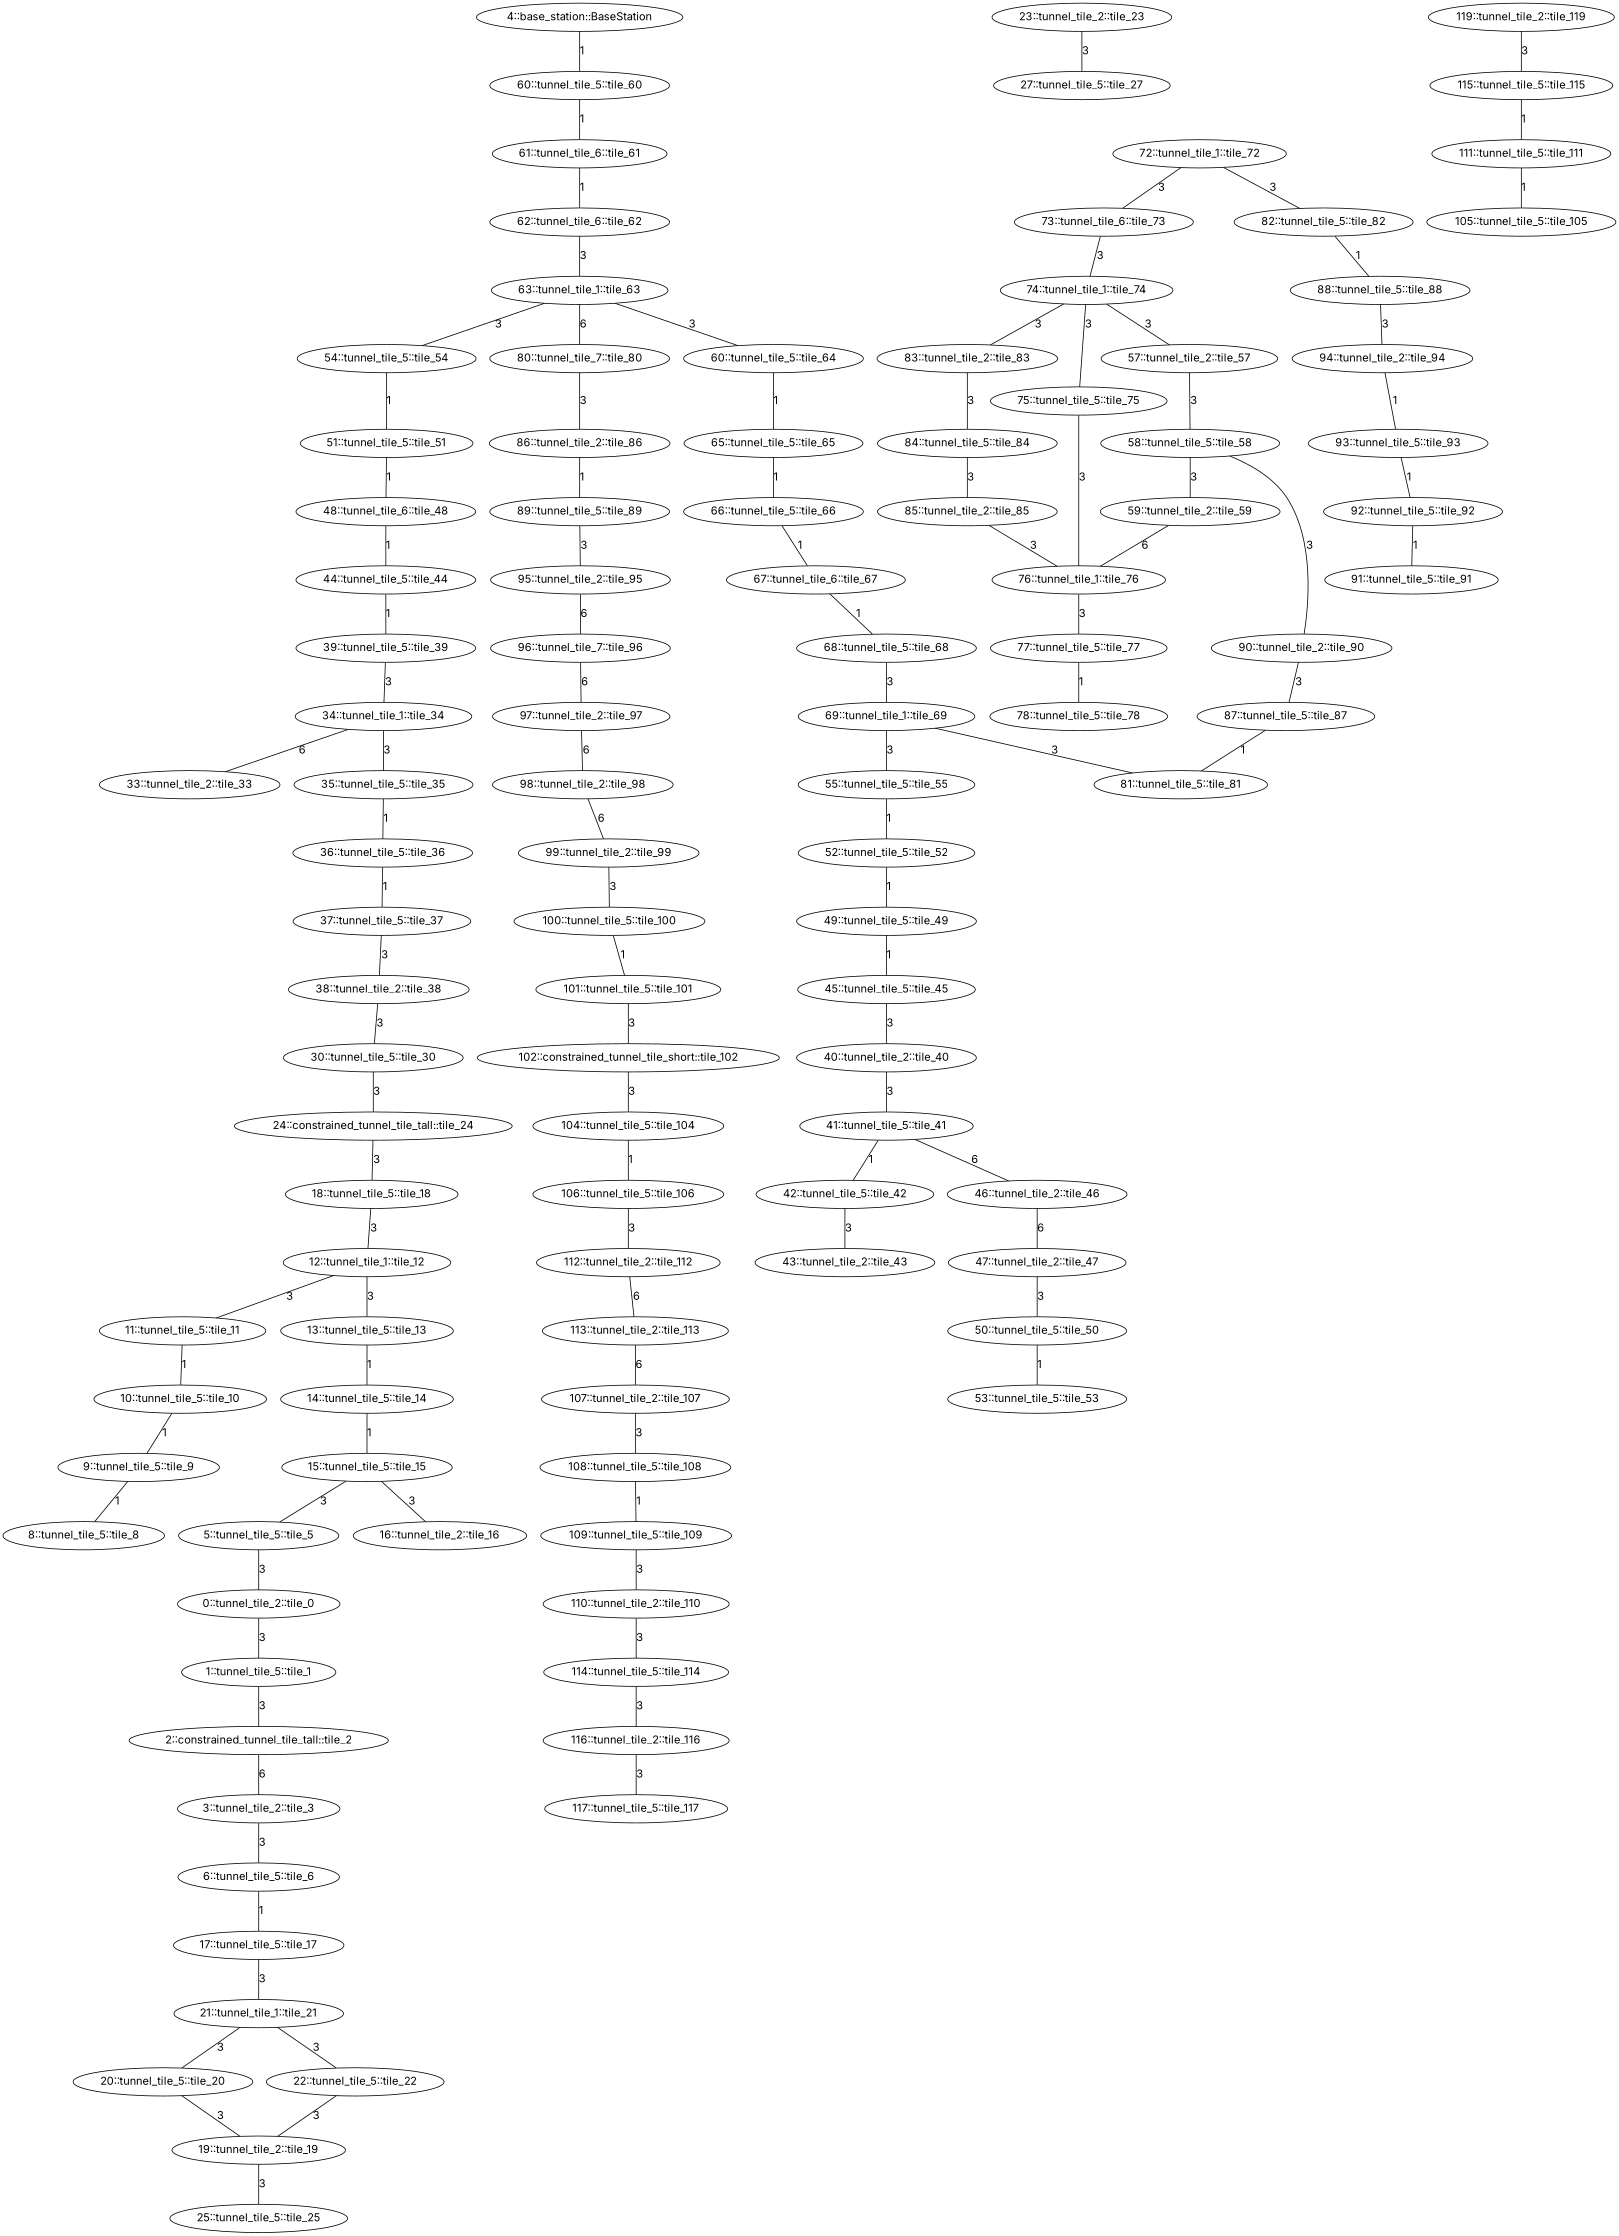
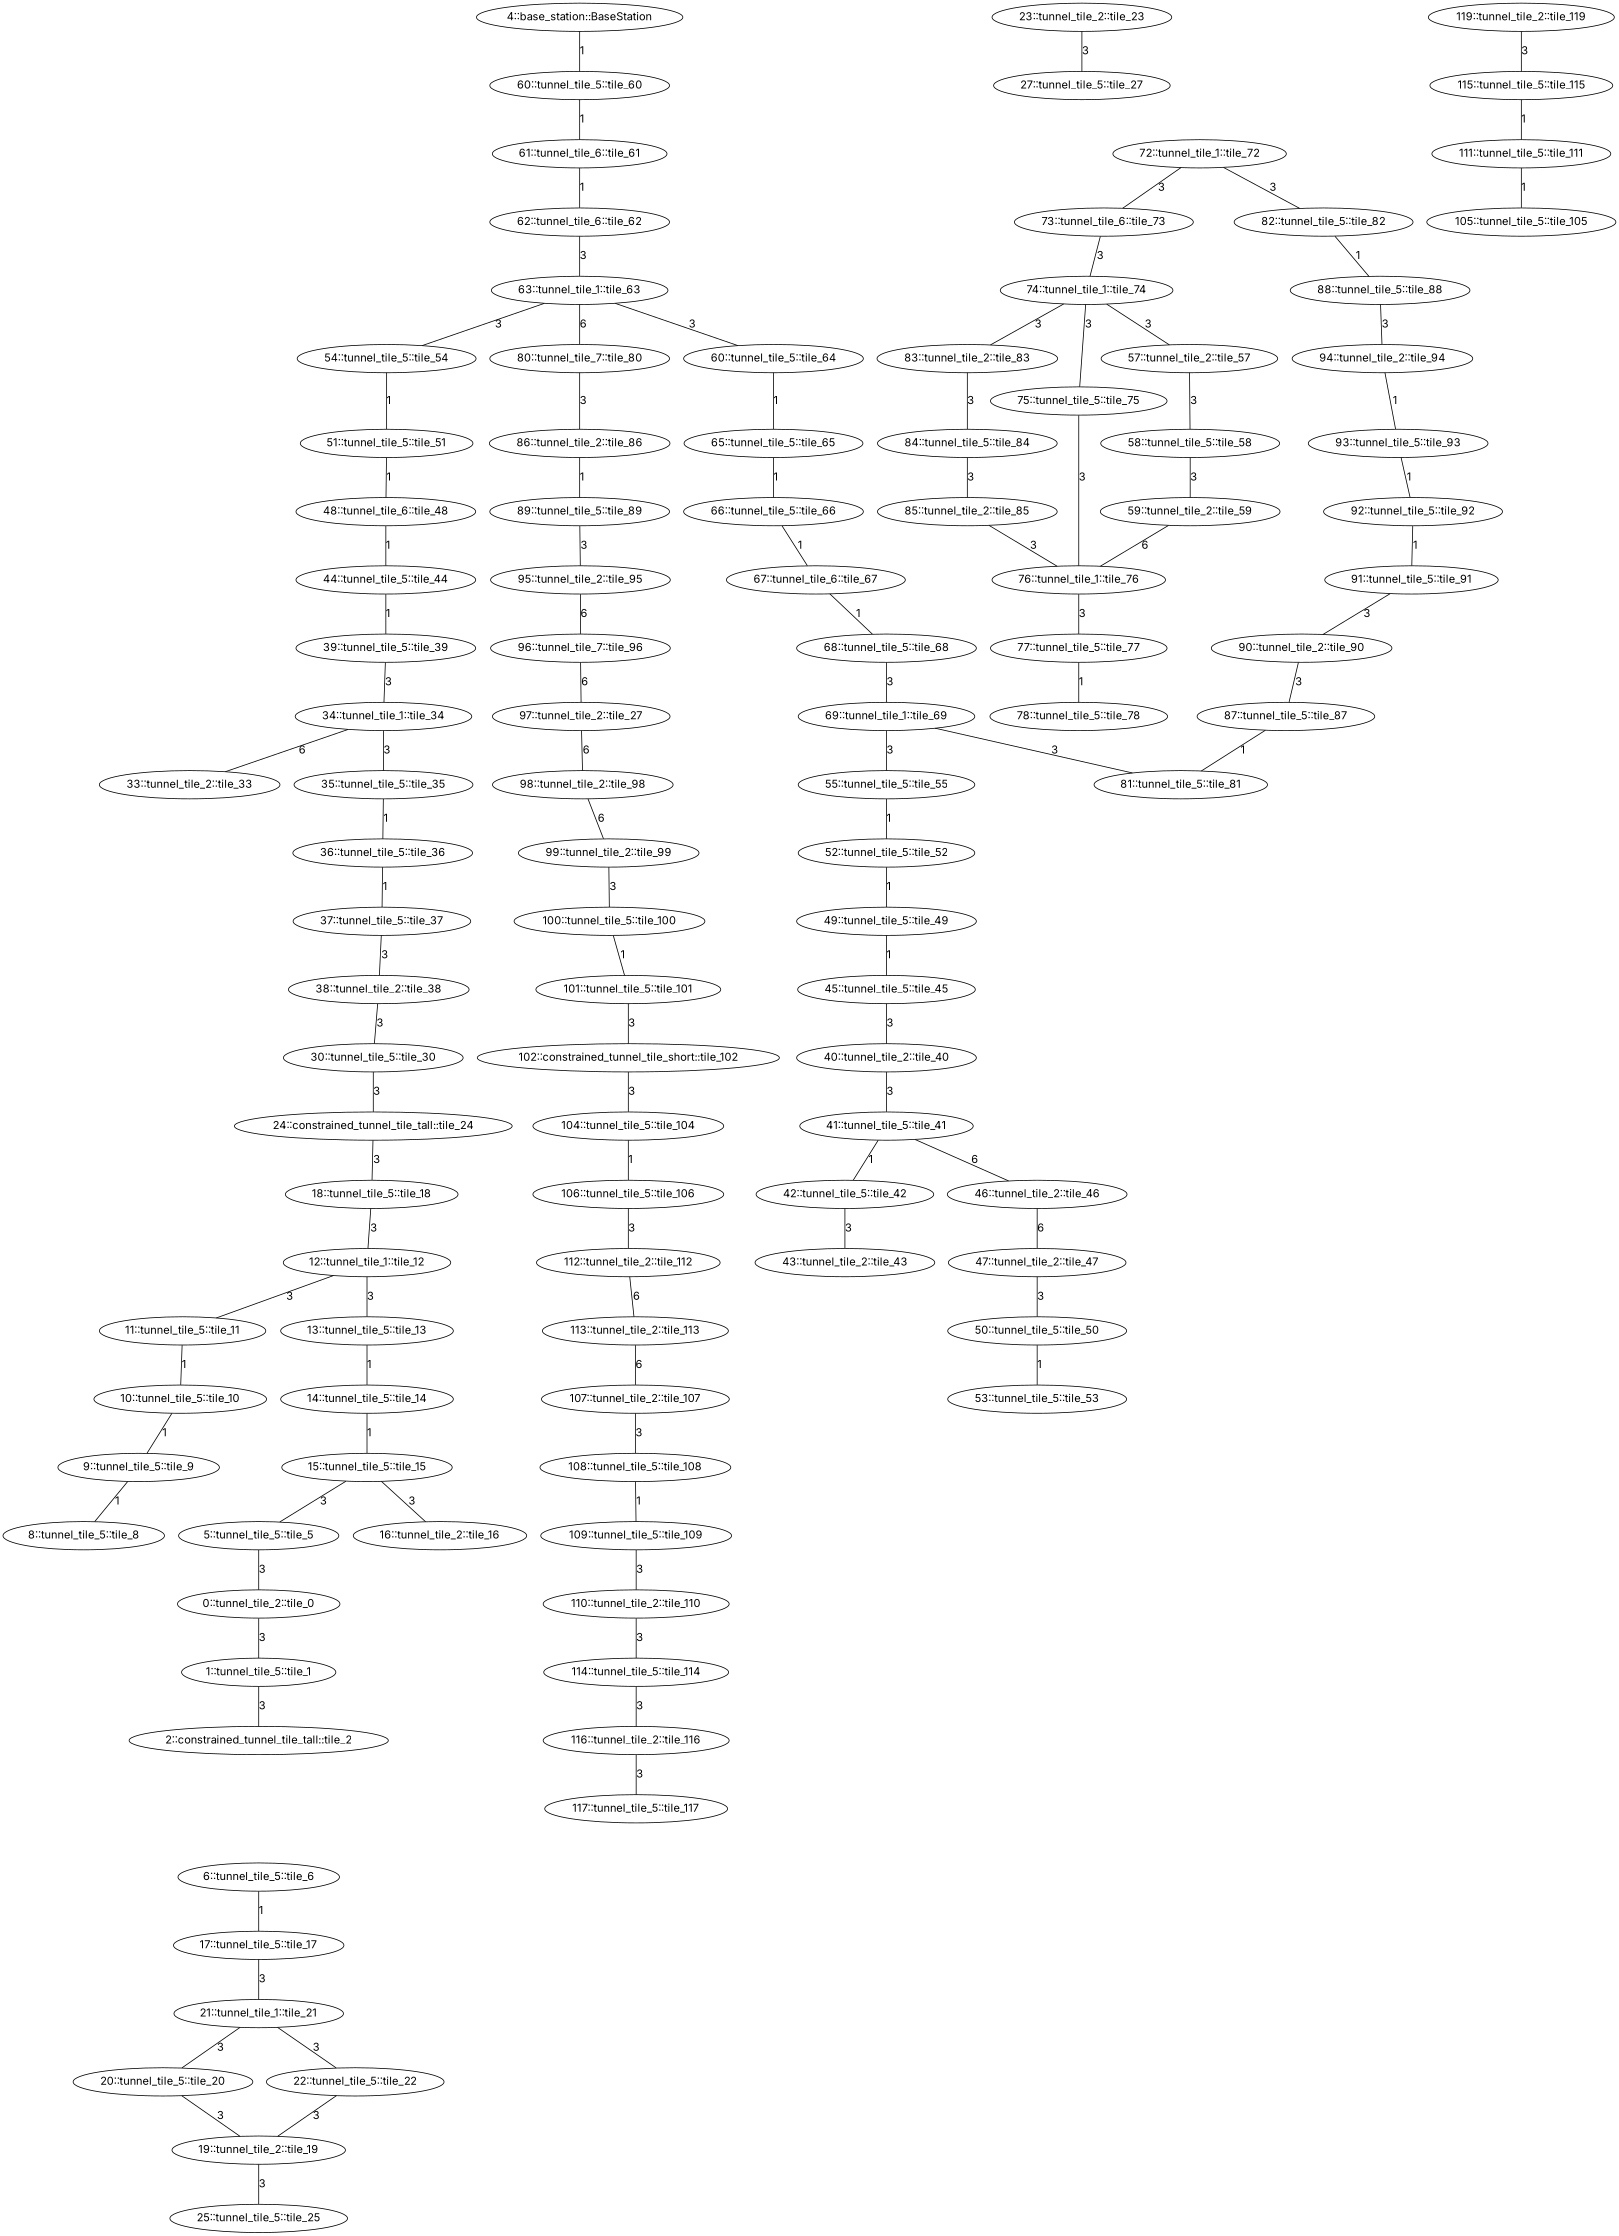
edge "58::tunnel_tile_5::tile_58" -- "90::tunnel_tile_2::tile_90": now "91::tunnel_tile_5::tile_91" -- "90::tunnel_tile_2::tile_90"
node "97::tunnel_tile_2::tile_97": label "97::tunnel_tile_2::tile_97" -> "97::tunnel_tile_2::tile_27"
node "3::tunnel_tile_2::tile_3": removed
